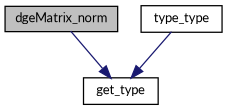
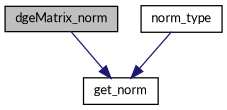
node "type_type": label "type_type" -> "norm_type"
node "get_type": label "get_type" -> "get_norm"
